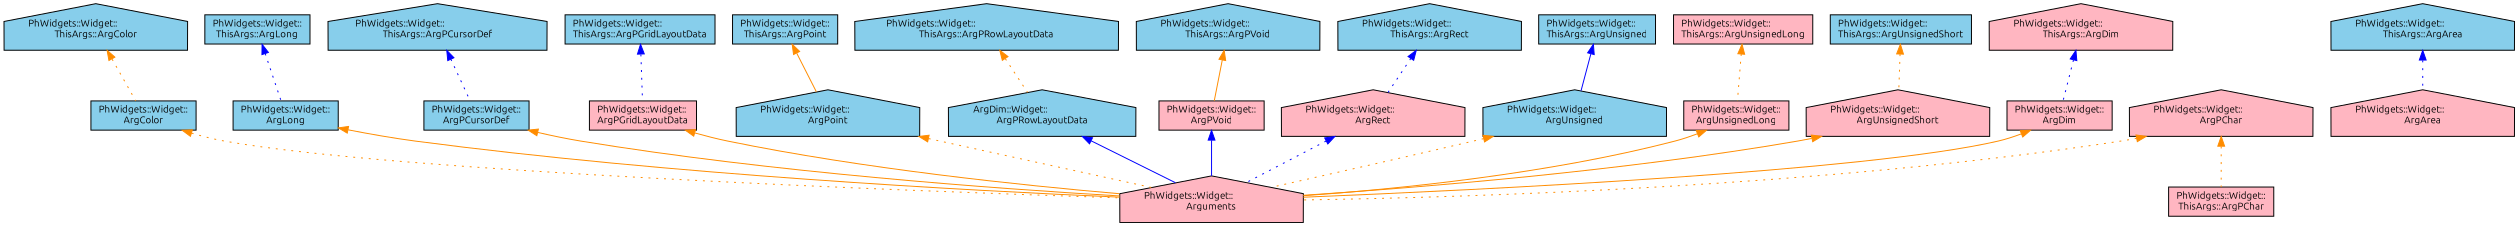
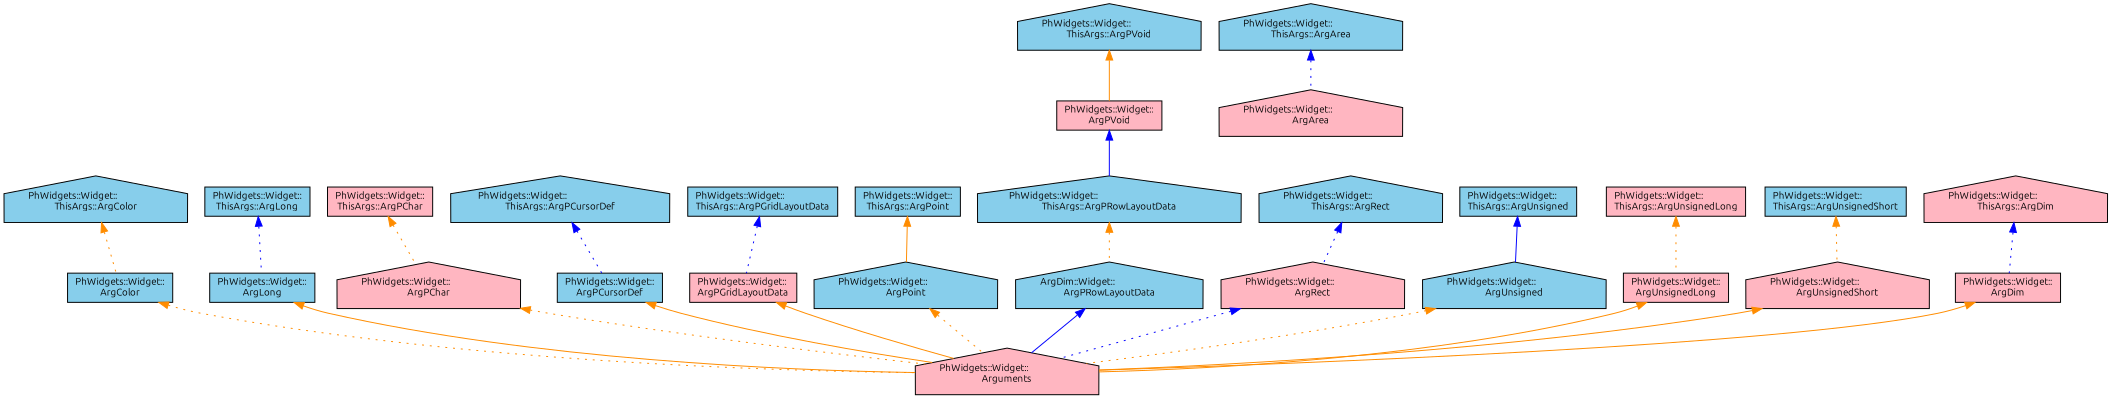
edge "PhWidgets::Widget:: Arguments" -> "PhWidgets::Widget:: ArgPVoid": now "PhWidgets::Widget:: ThisArgs::ArgPRowLayoutData" -> "PhWidgets::Widget:: ArgPVoid"
edge "PhWidgets::Widget:: ThisArgs::ArgPChar" -> "PhWidgets::Widget:: ArgPChar": reversed
